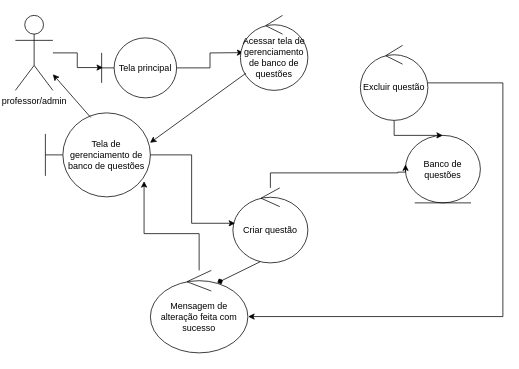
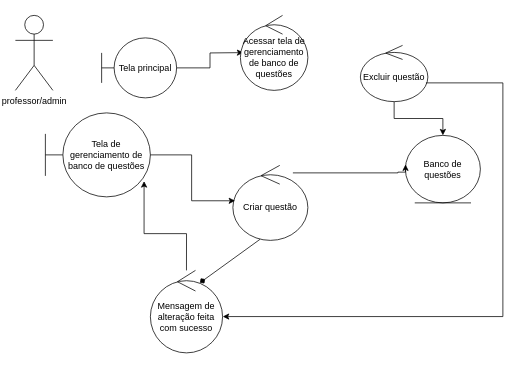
edge "professor/admin" -> "Tela principal": removed
node "Excluir questão": size 68x75 -> 68x56
edge "Tela de gerenciamento de banco de questões" -> "professor/admin": removed
edge "Acessar tela de gerenciamento de banco de questões" -> "Tela de gerenciamento de banco de questões": removed
node "Criar questão": moved (270, 225) -> (270, 203)
node "Mensagem de alteração feita com sucesso": size 98x83 -> 72x83
